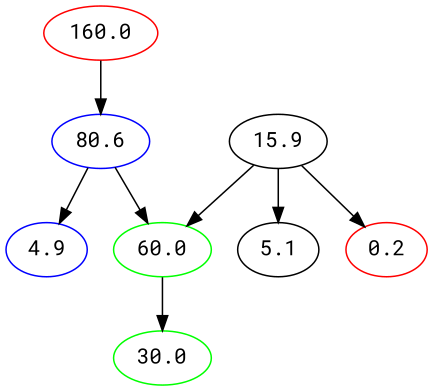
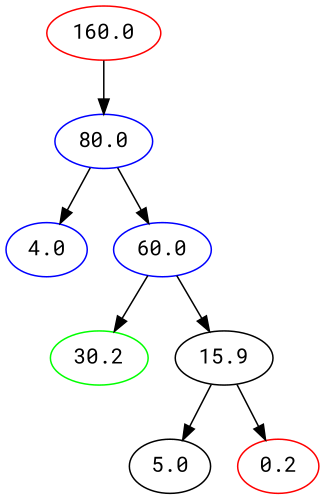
node "80.6": label "80.6" -> "80.0"
edge "15.9" -> "60.0": reversed
node "4.9": label "4.9" -> "4.0"
node "60.0": color green -> blue
node "5.1": label "5.1" -> "5.0"
node "30.0": label "30.0" -> "30.2"
